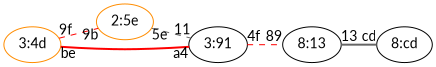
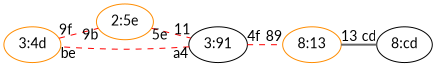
edge "2:5e" -- "3:91": color gray40 -> red
node "8:13": color black -> darkorange
edge "3:4d" -- "3:91": style bold -> dashed
